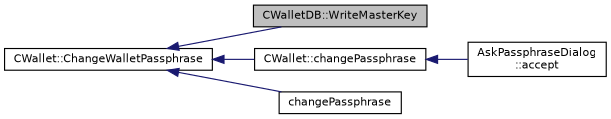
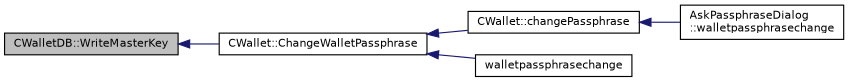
edge "CWalletDB::WriteMasterKey" -> "CWallet::ChangeWalletPassphrase": reversed
node "AskPassphraseDialog ::accept": label "AskPassphraseDialog ::accept" -> "AskPassphraseDialog ::walletpassphrasechange"
node "changePassphrase": label "changePassphrase" -> "walletpassphrasechange"
